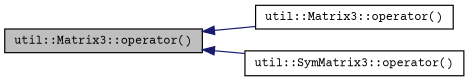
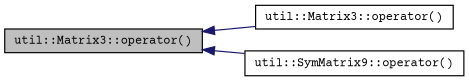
node "util::SymMatrix3::operator()": label "util::SymMatrix3::operator()" -> "util::SymMatrix9::operator()"
